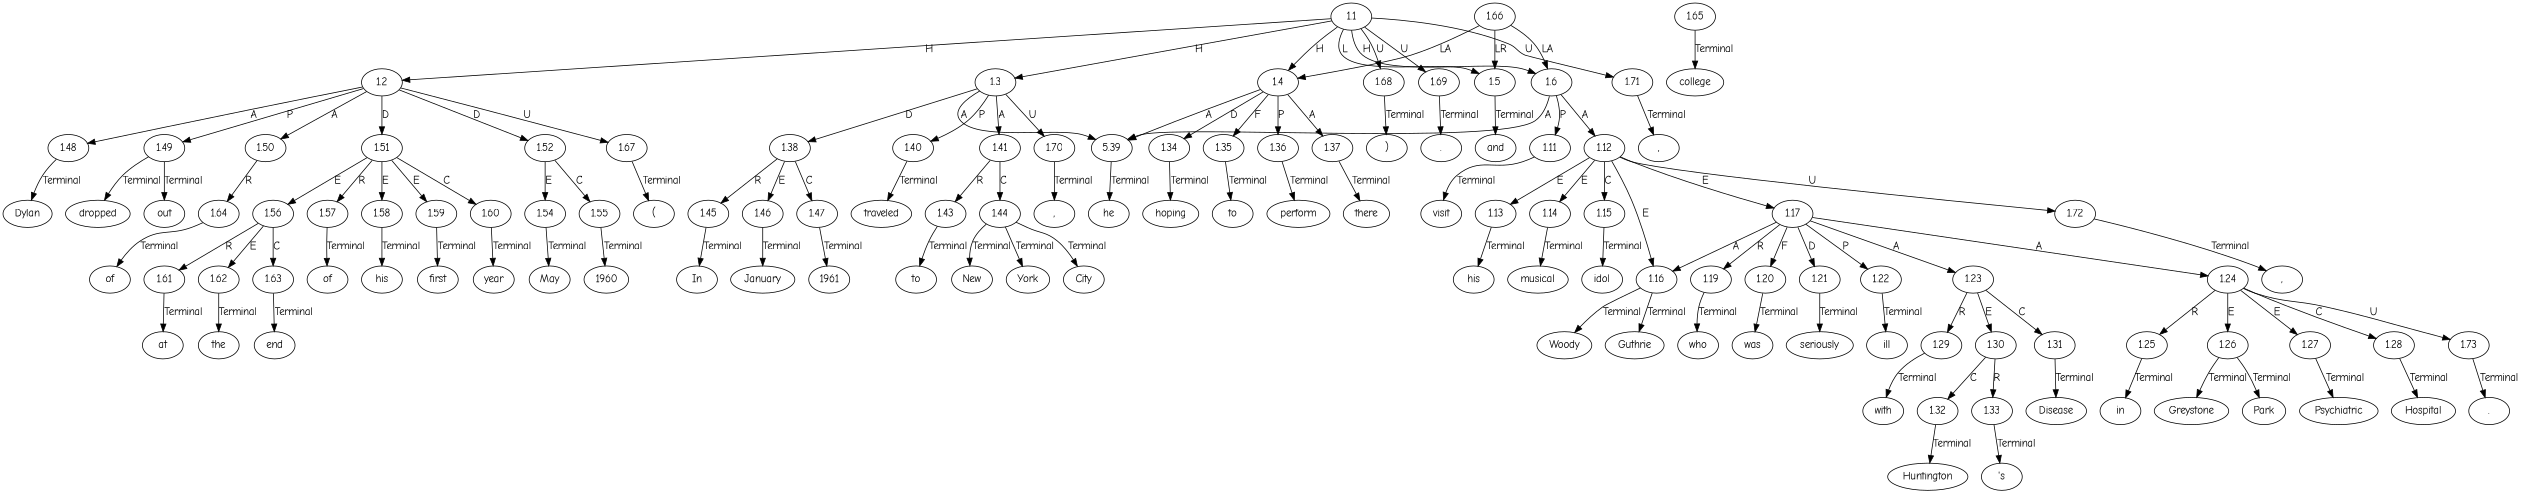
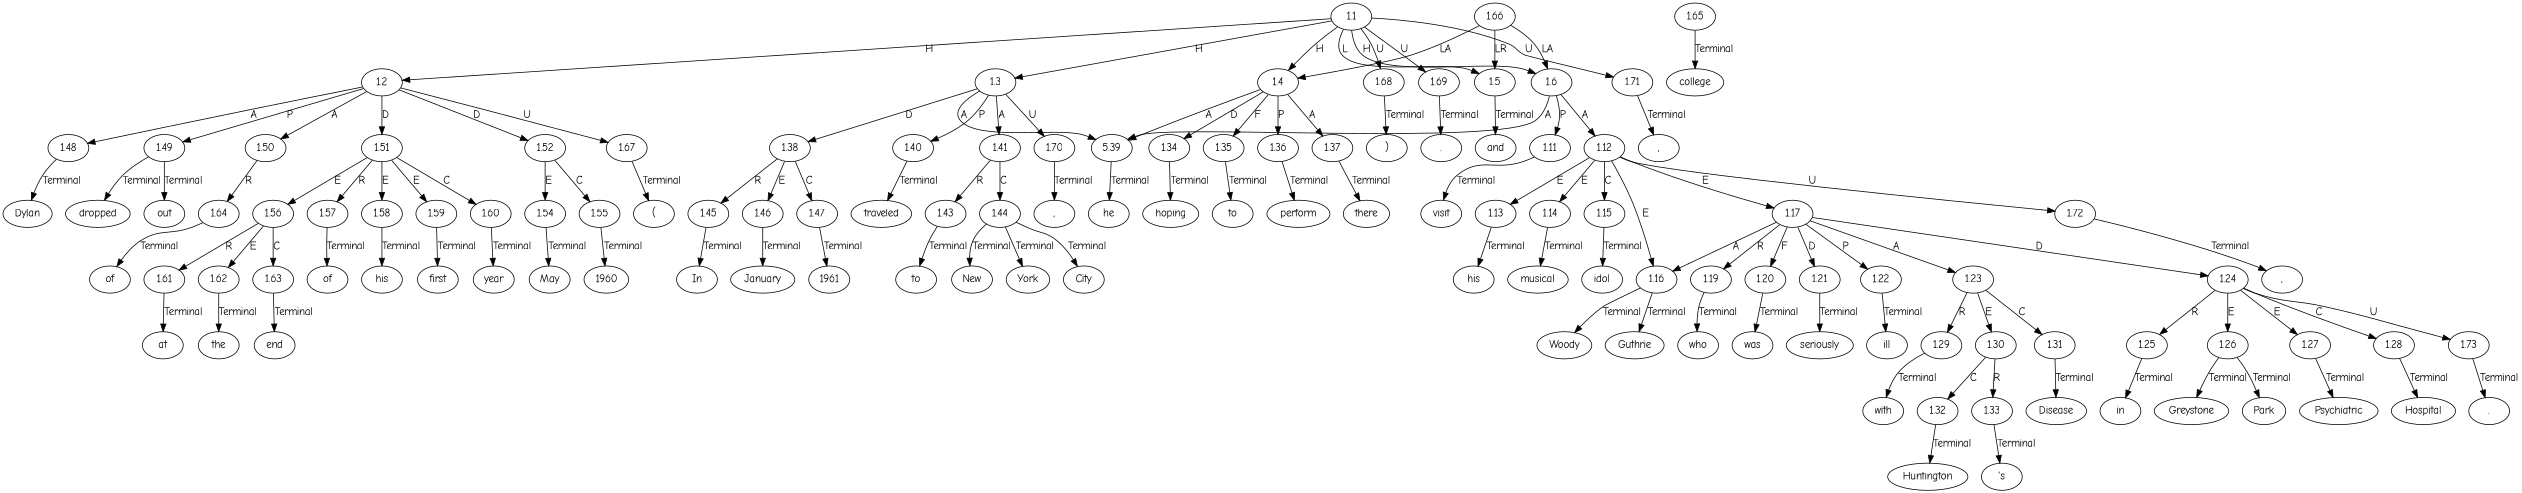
edge "1.17" -> "1.24": label "A" -> "D"
